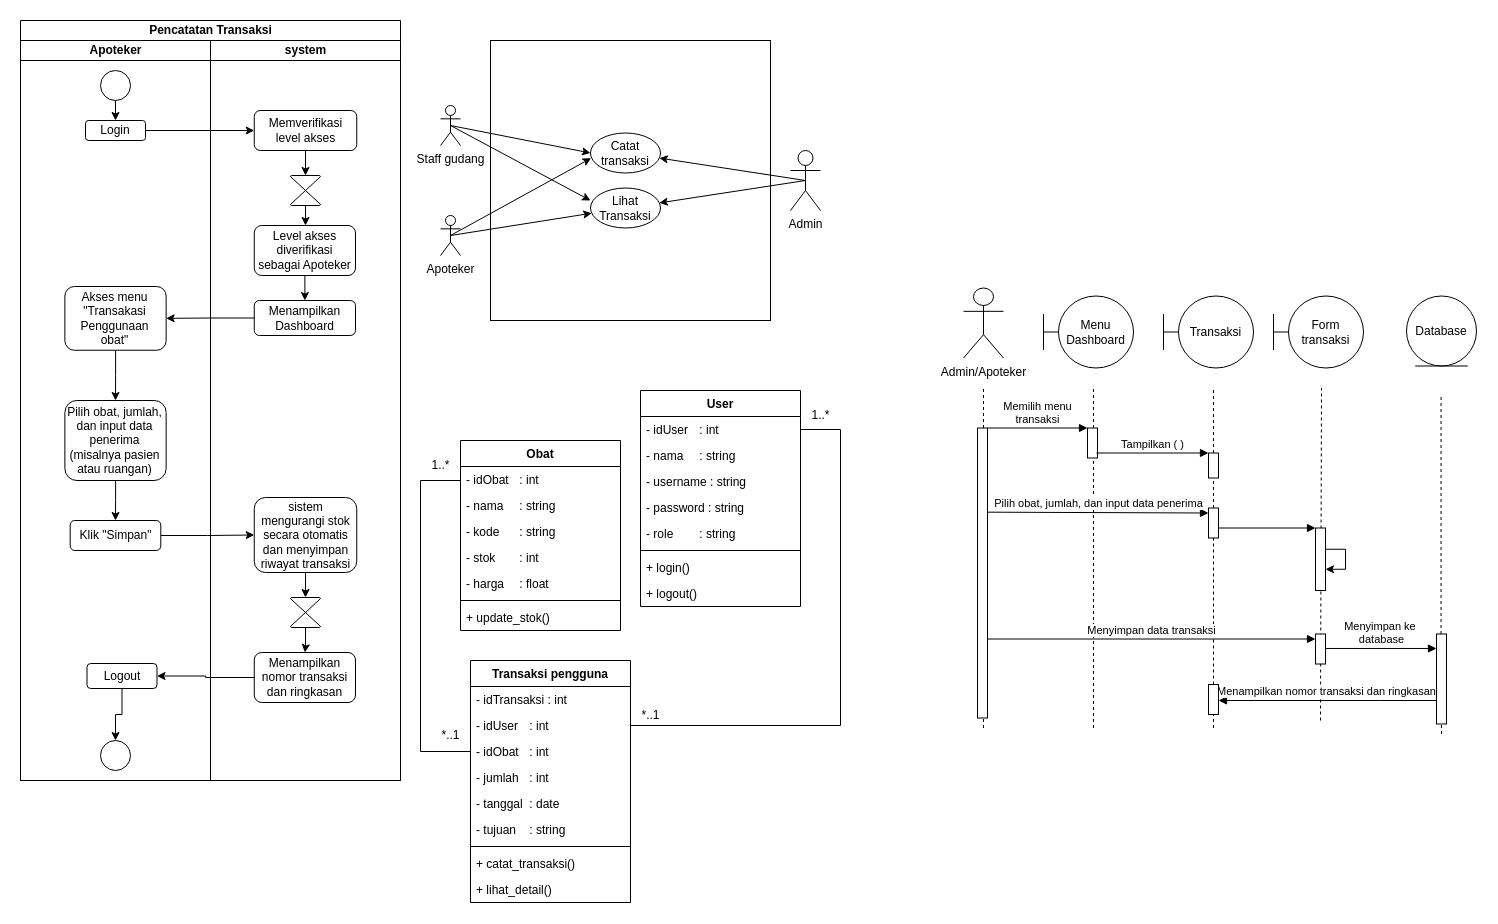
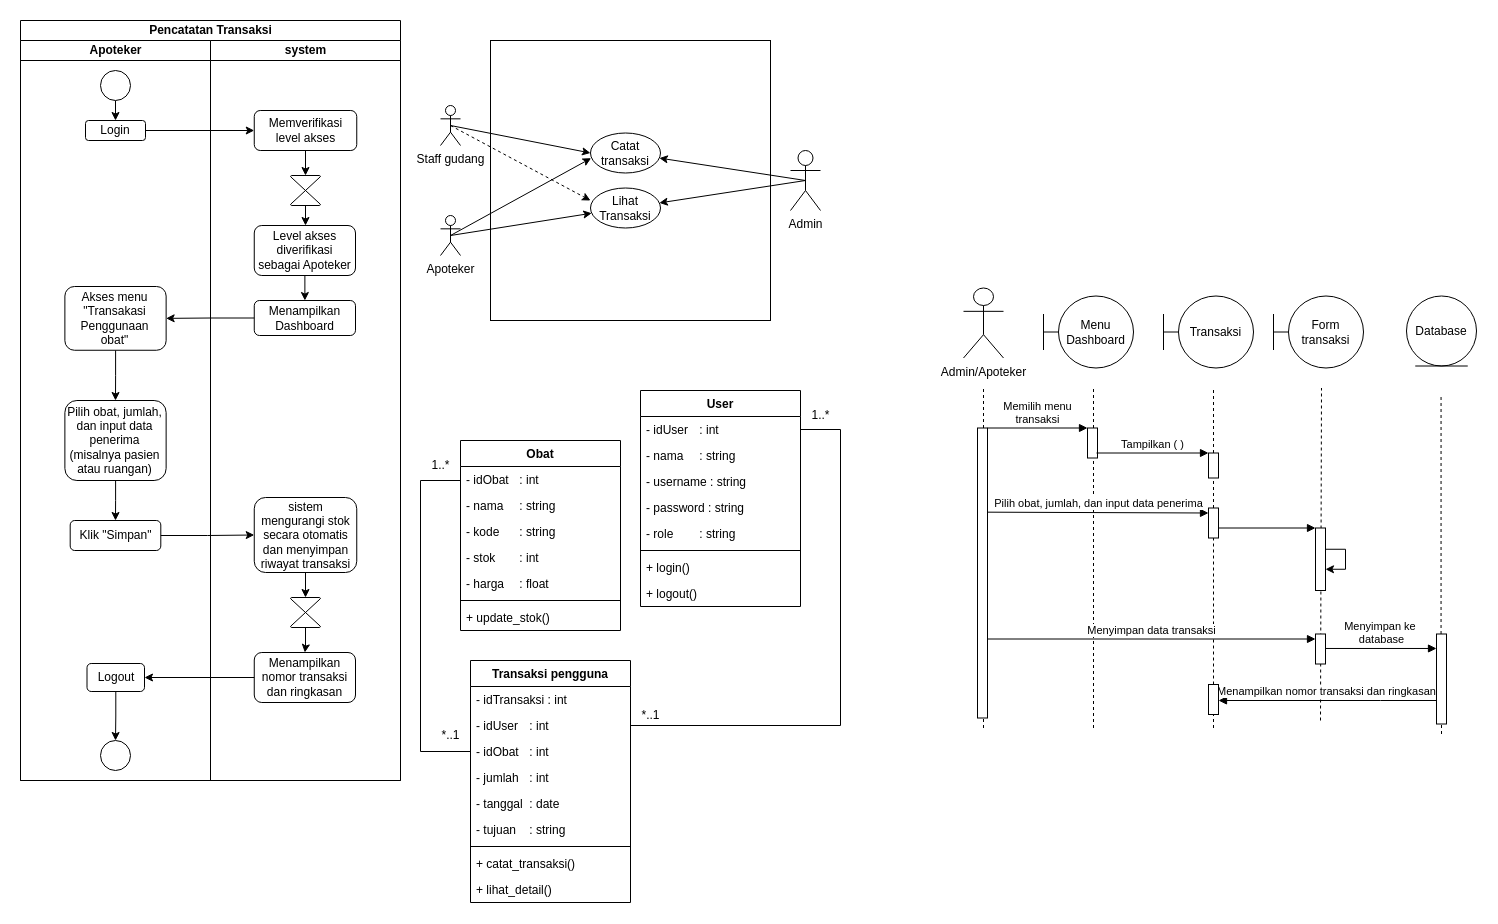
edge "Staff gudang" -> "Lihat Transaksi": style solid -> dashed
node "Logout": size 70x25 -> 58x28
